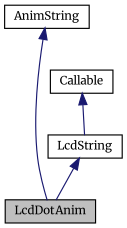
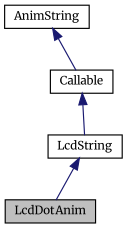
edge "LcdDotAnim" -> "AnimString": now "Callable" -> "AnimString"
